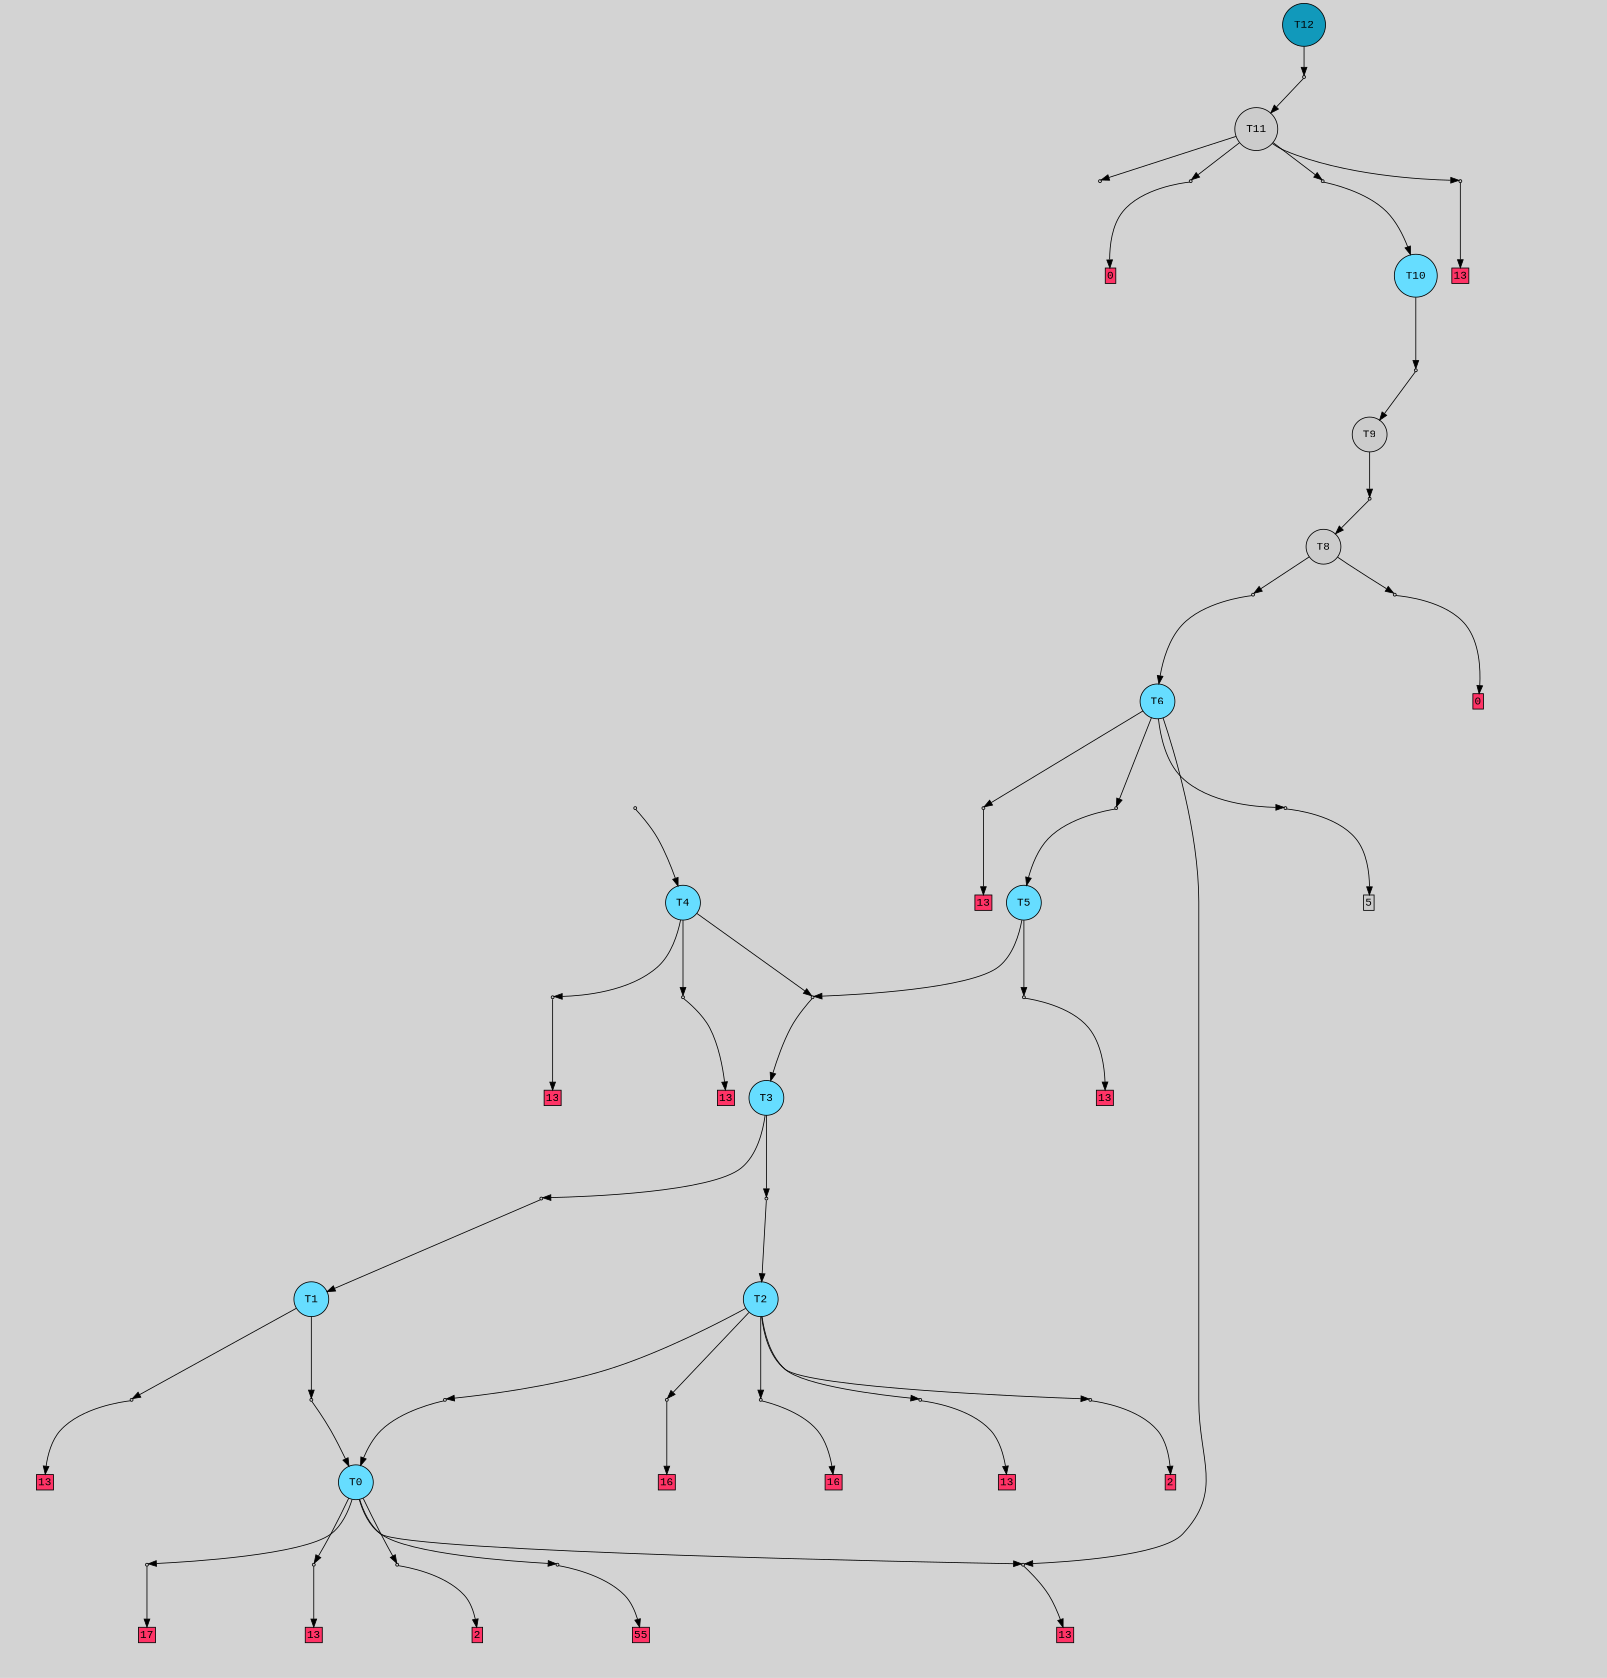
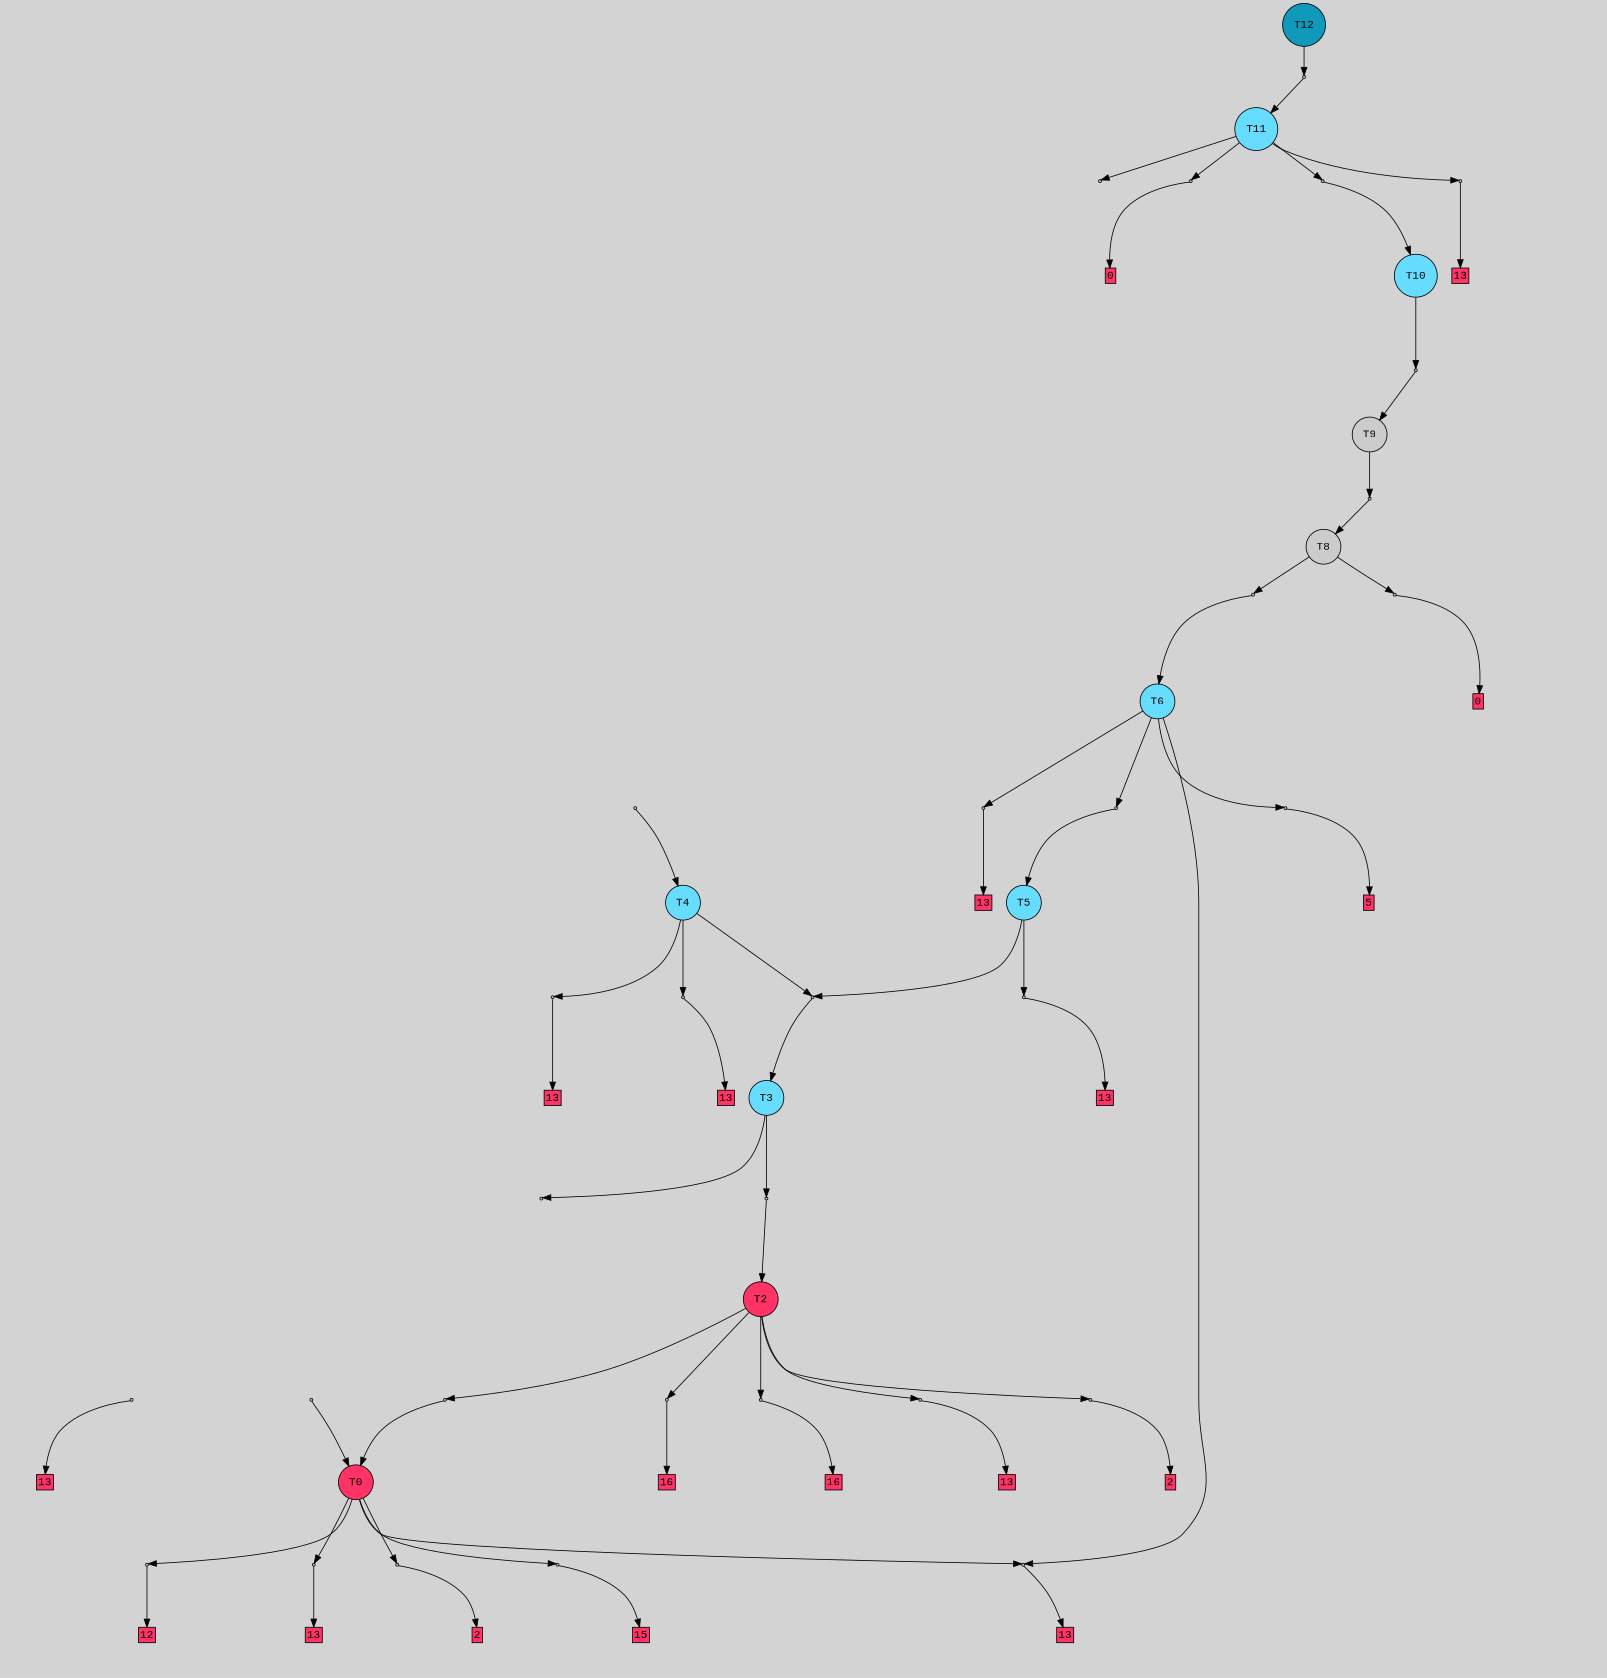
node "T11": fillcolor #cccccc -> #66ddff
node "5": fillcolor #cccccc -> #ff3366
node "T1": removed
node "T2": fillcolor #66ddff -> #ff3366
node "T0": fillcolor #66ddff -> #ff3366
node "17": label "17" -> "12"
node "55": label "55" -> "15"
